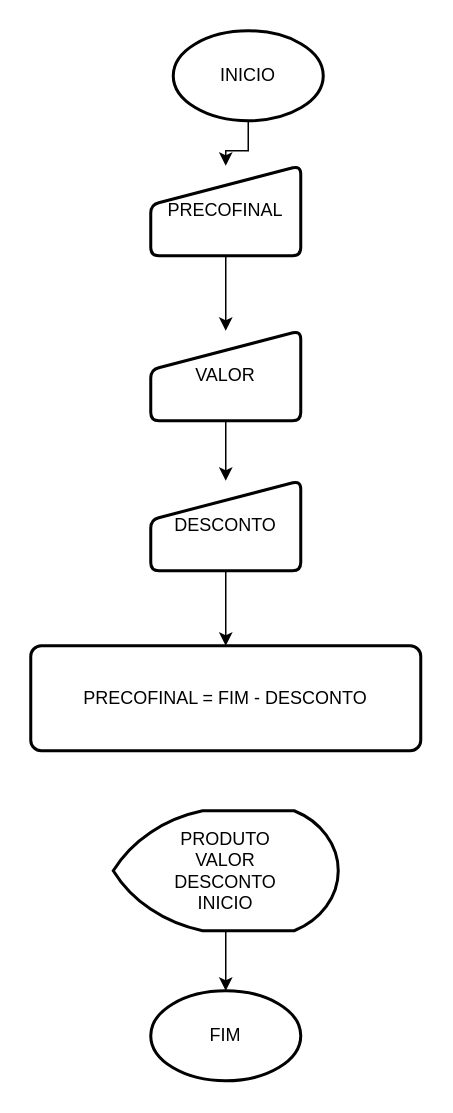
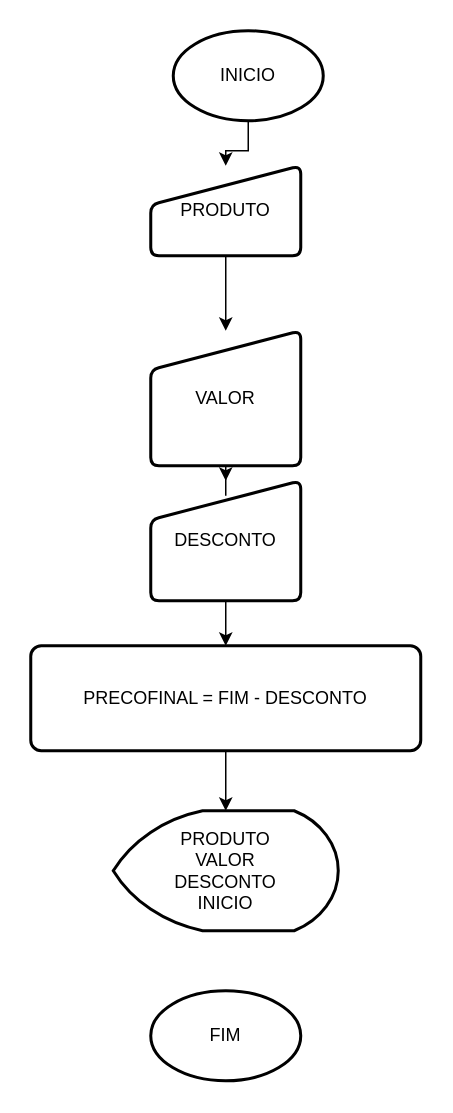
node "PRECOFINAL": label "PRECOFINAL" -> "PRODUTO"
node "VALOR": size 150x90 -> 150x135
node "DESCONTO": size 150x90 -> 150x120
edge "PRECOFINAL = FIM - DESCONTO" -> "PRODUTO VALOR DESCONTO INICIO": added
edge "PRODUTO VALOR DESCONTO INICIO" -> "FIM": removed
